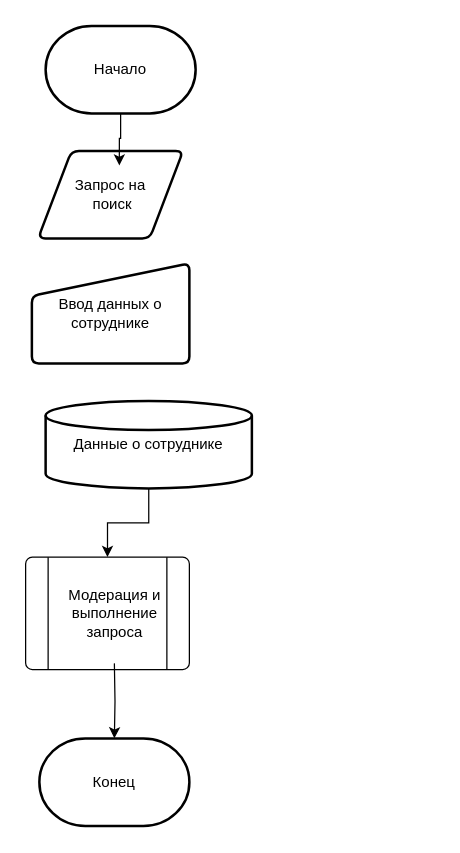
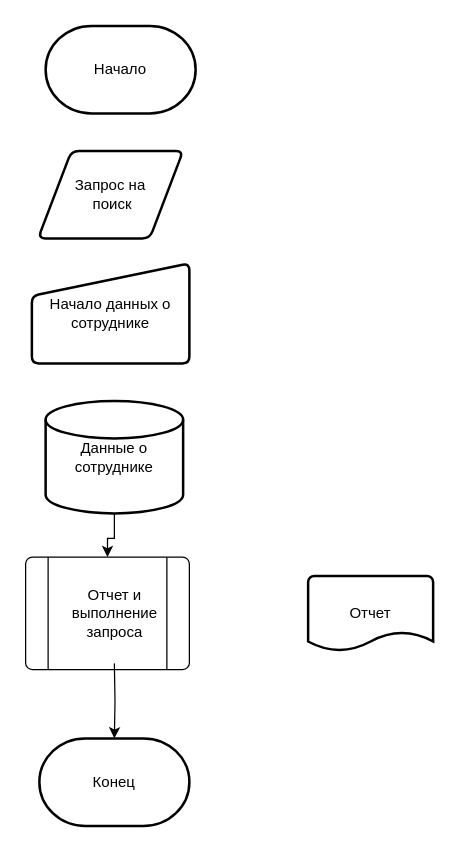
edge "Начало" -> "Запрос на поиск": removed
node "Ввод данных о сотруднике": label "Ввод данных о сотруднике" -> "Начало данных о сотруднике"
node "Данные о сотруднике": size 206x88 -> 138x113
node "Модерация и выполнение запроса": label "Модерация и выполнение запроса" -> "Отчет и выполнение запроса"
node "Отчет": added
